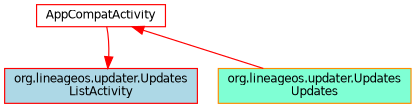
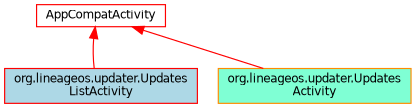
edge "AppCompatActivity" -> "org.lineageos.updater.Updates ListActivity": reversed
node "org.lineageos.updater.Updates Updates": label "org.lineageos.updater.Updates Updates" -> "org.lineageos.updater.Updates Activity"
